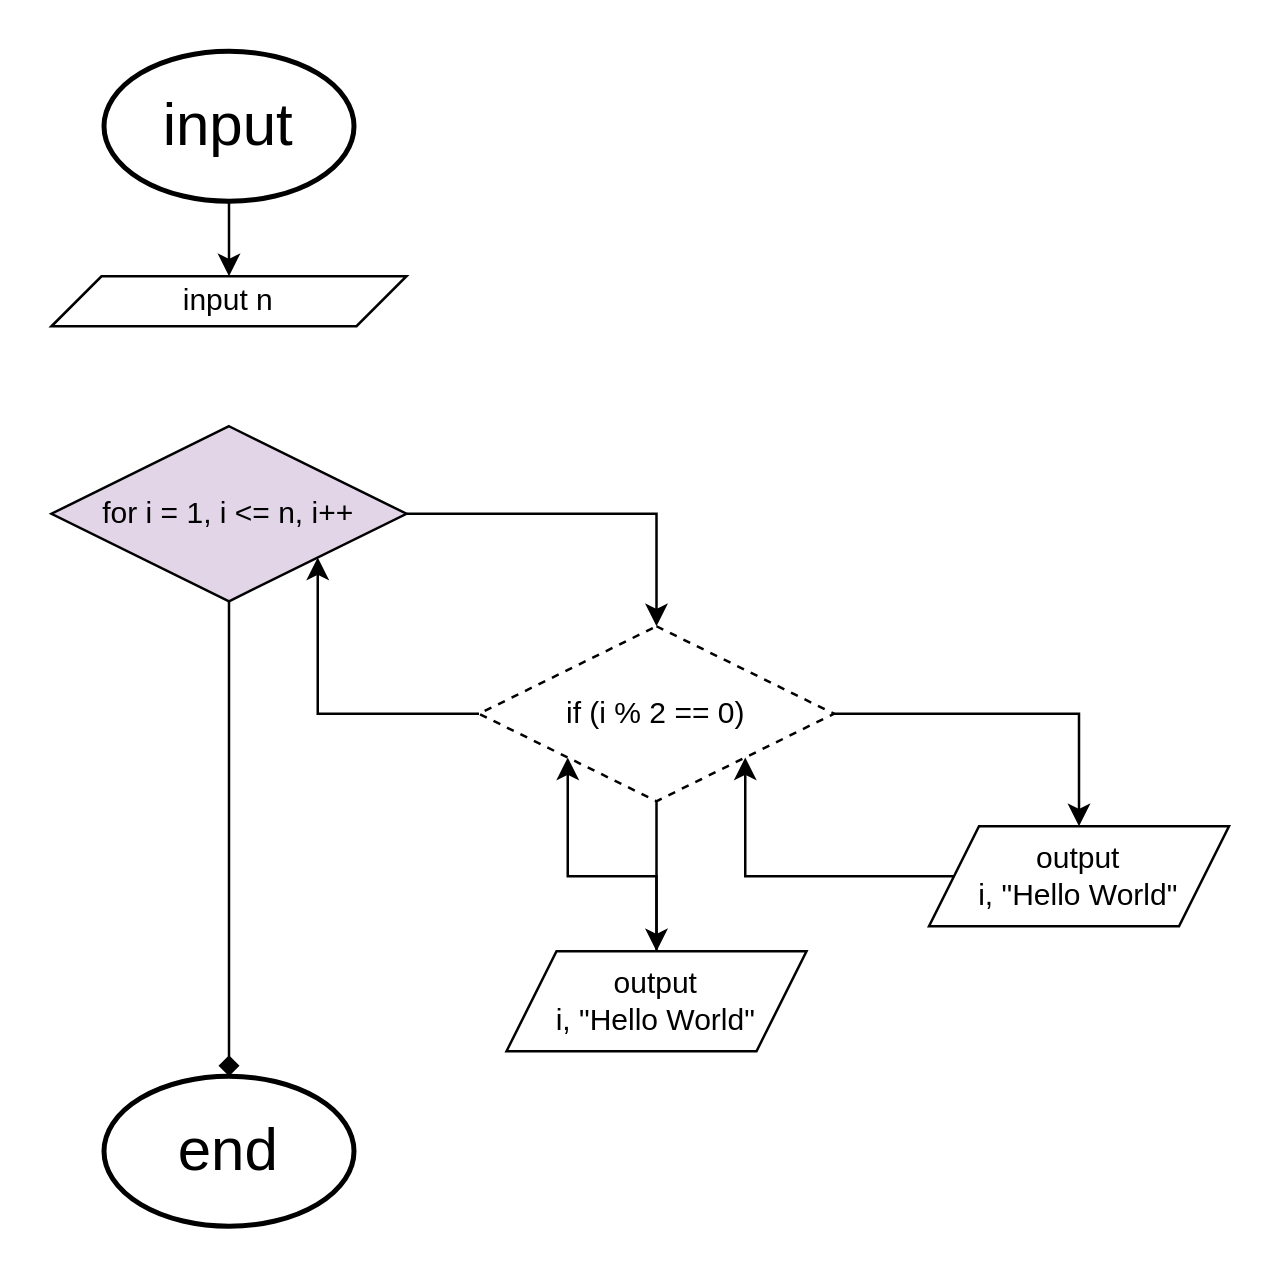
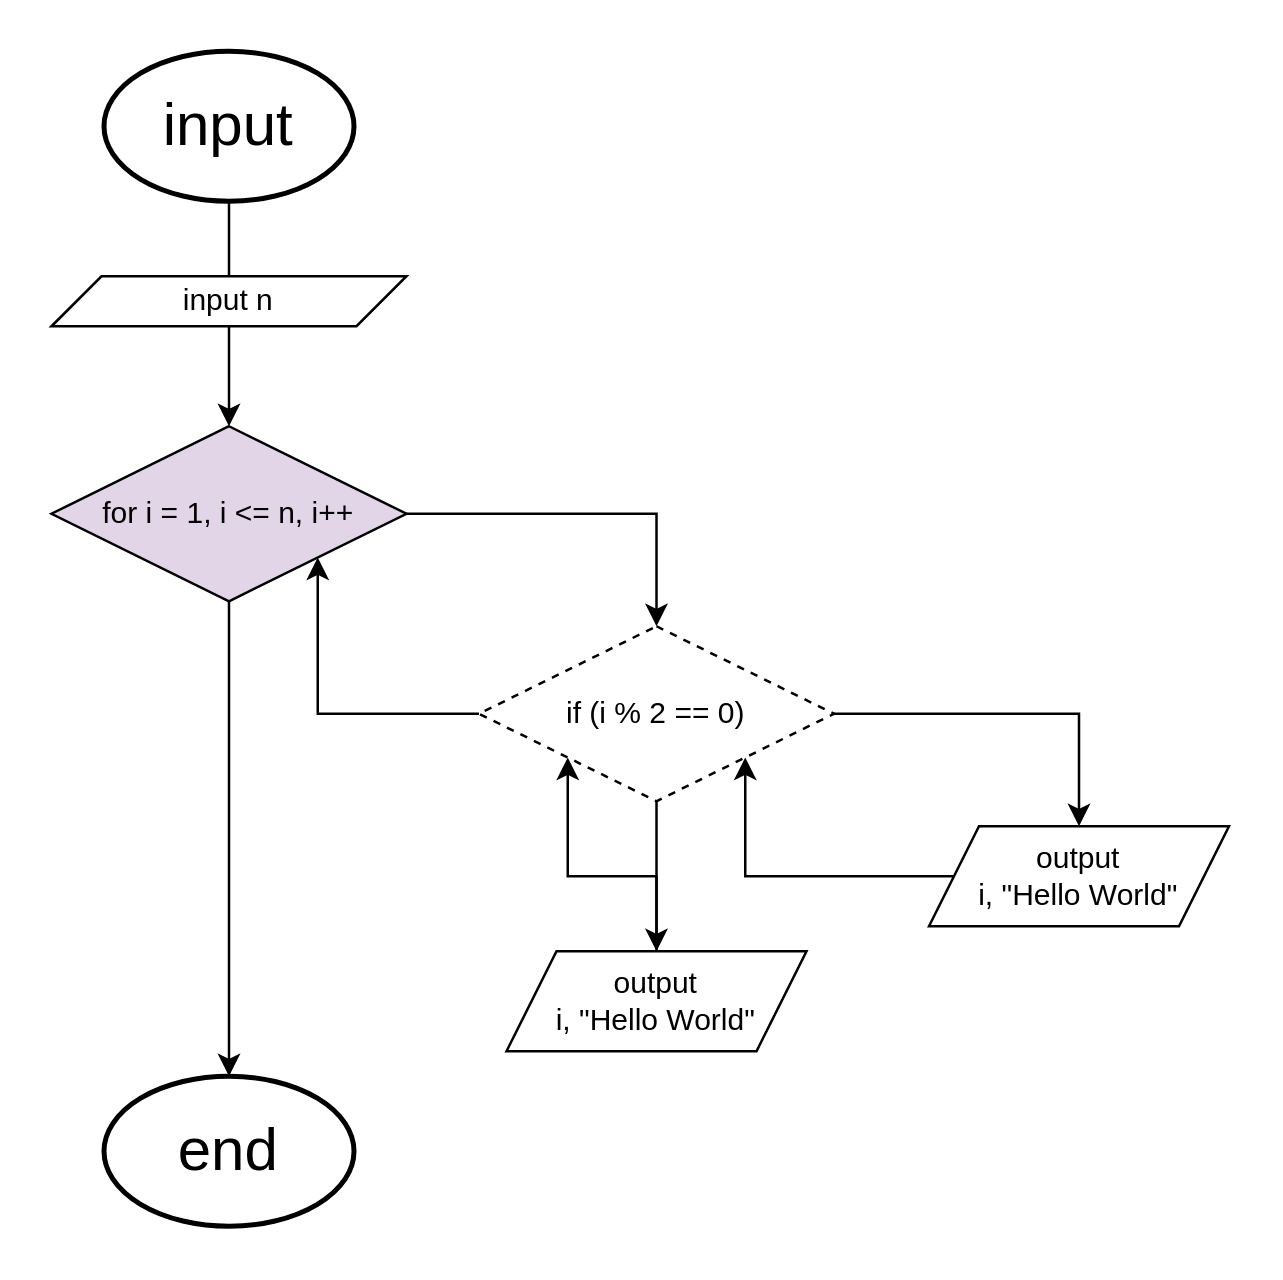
edge "input" -> "input n": arrowhead classic -> none
edge "input n" -> "for i = 1, i <= n, i++": added
edge "for i = 1, i <= n, i++" -> "end": arrowhead diamond -> classic
